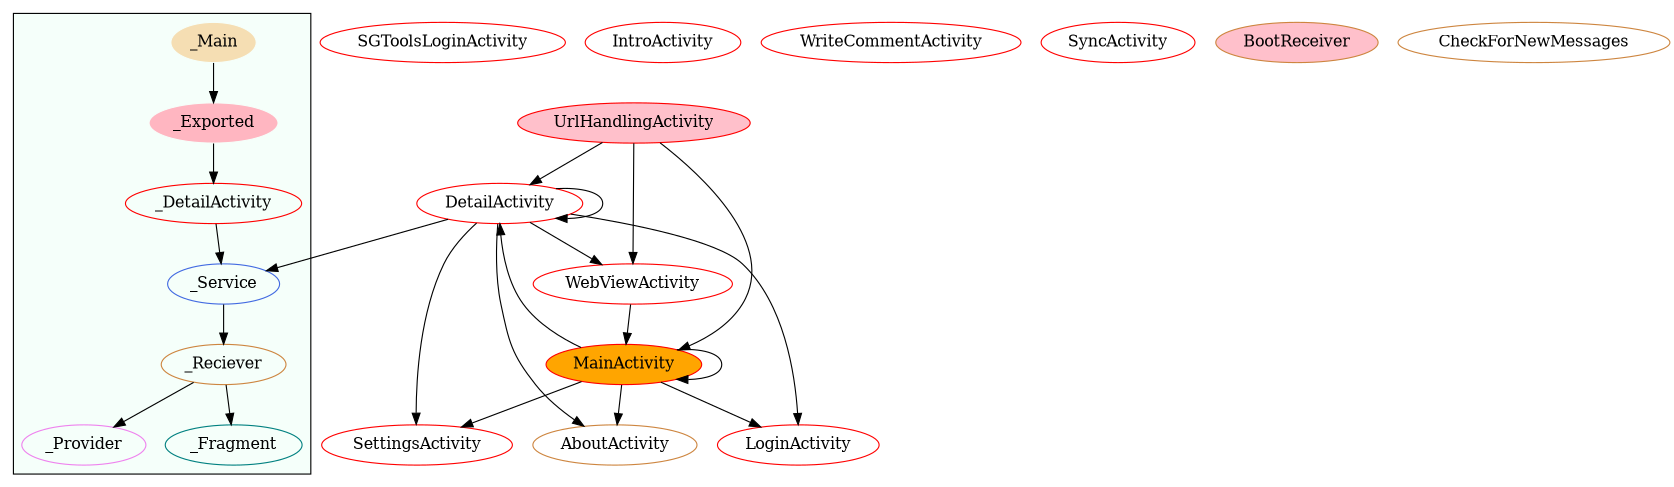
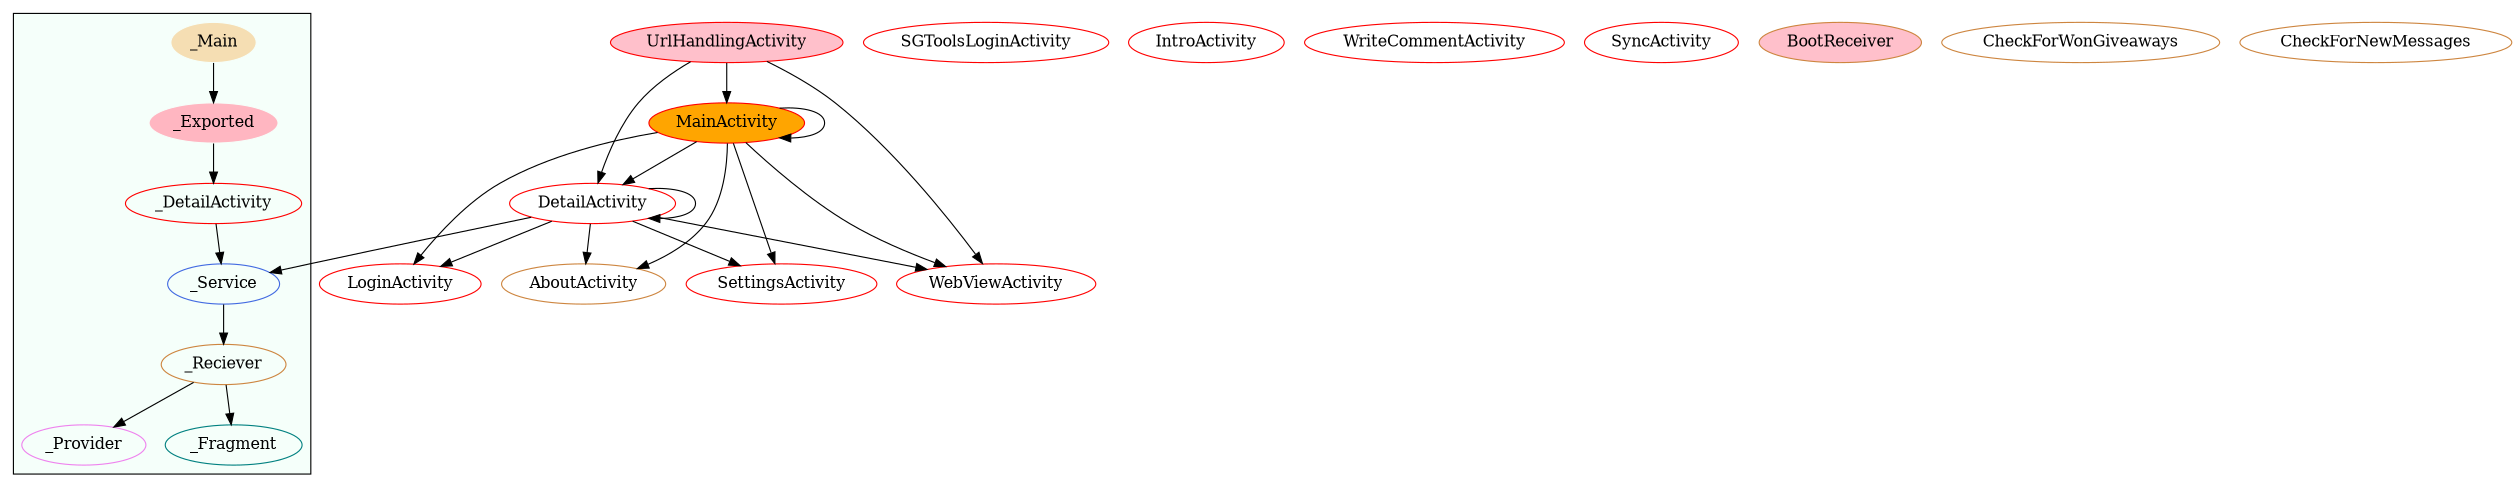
node "CheckForWonGiveaways": added
edge "WebViewActivity" -> "MainActivity": reversed
